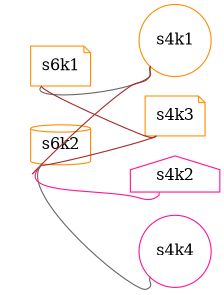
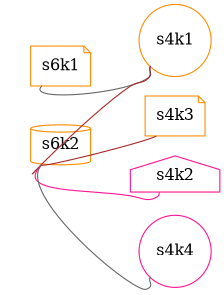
edge "s6k1" -- "s4k3": removed
